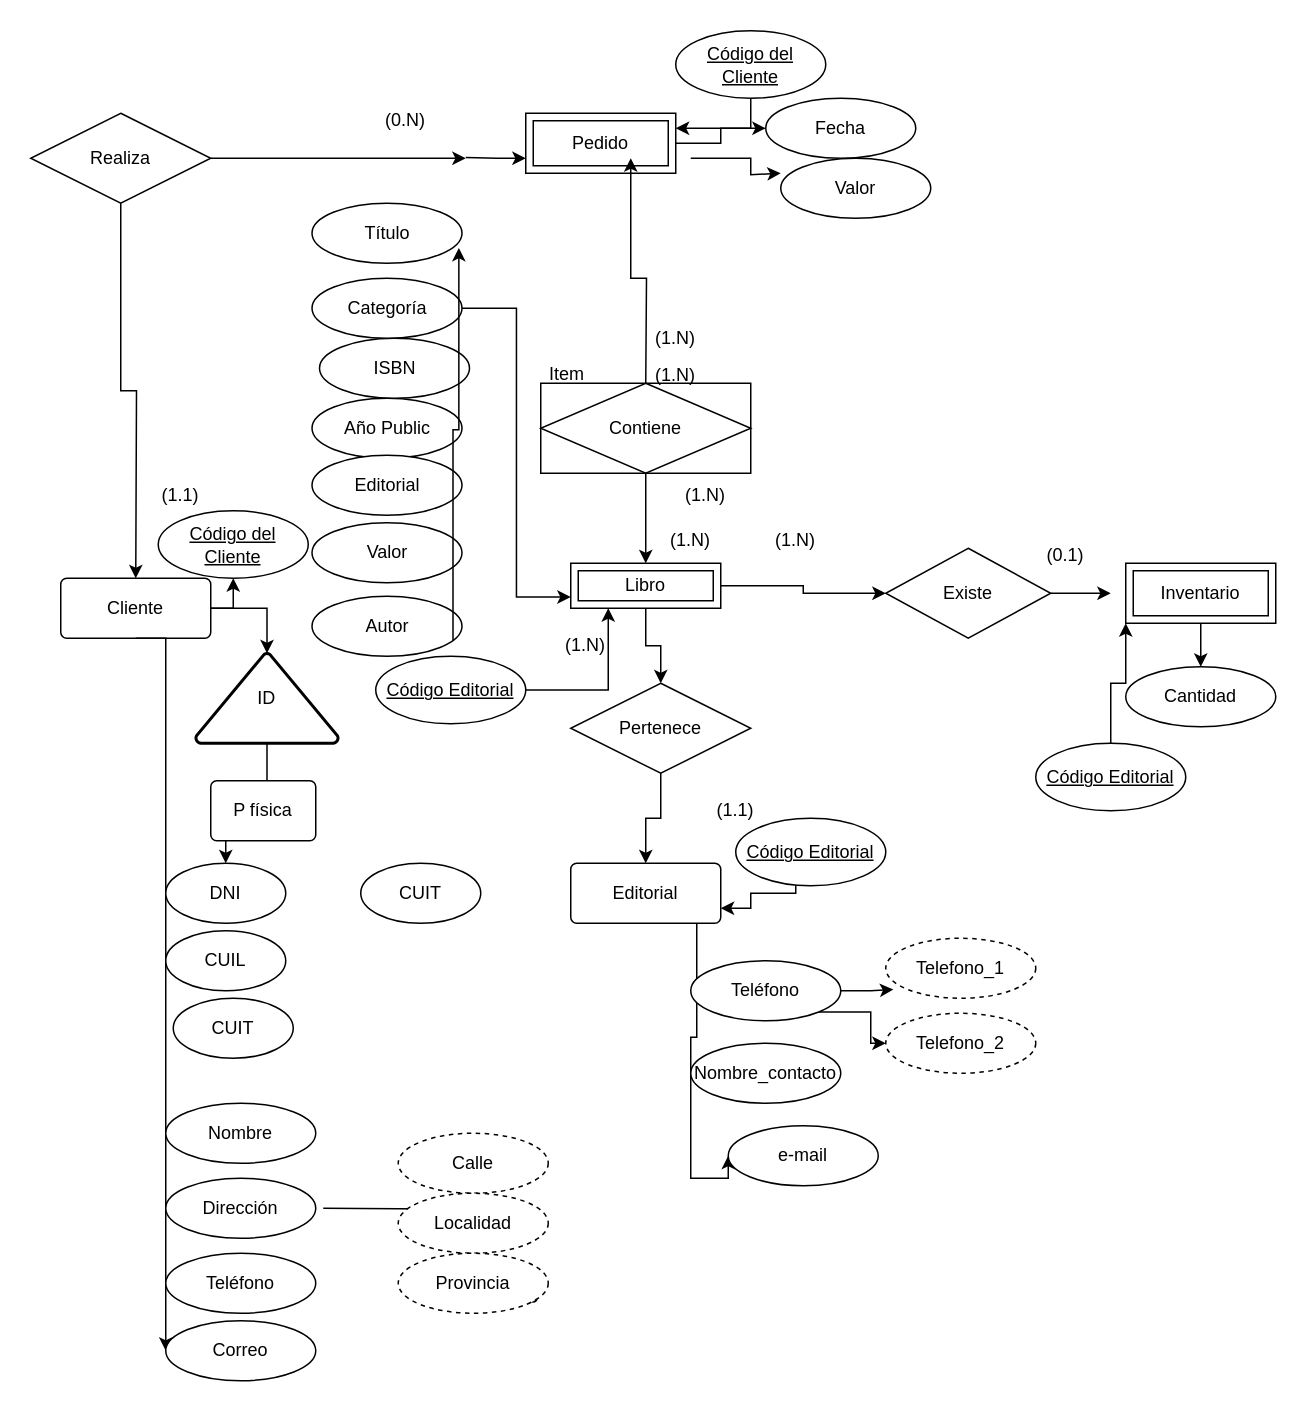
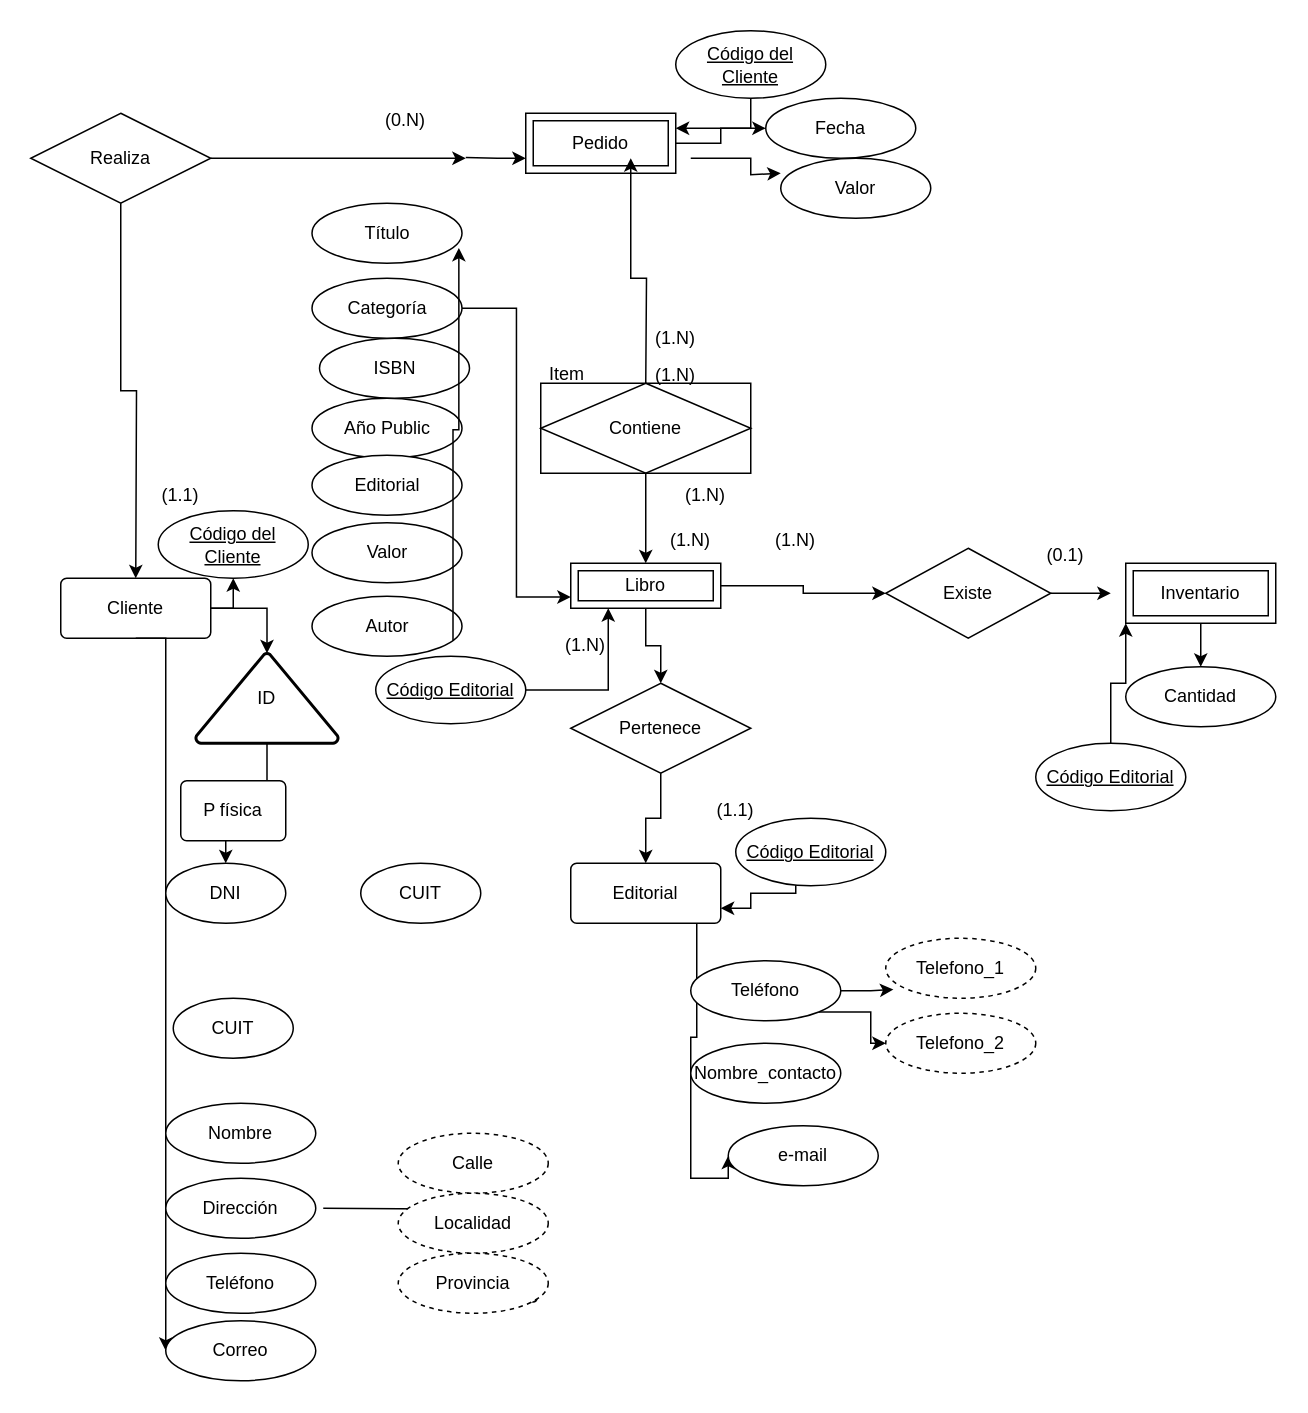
node "P física": moved (263, 811) -> (233, 811)
node "CUIL": removed
